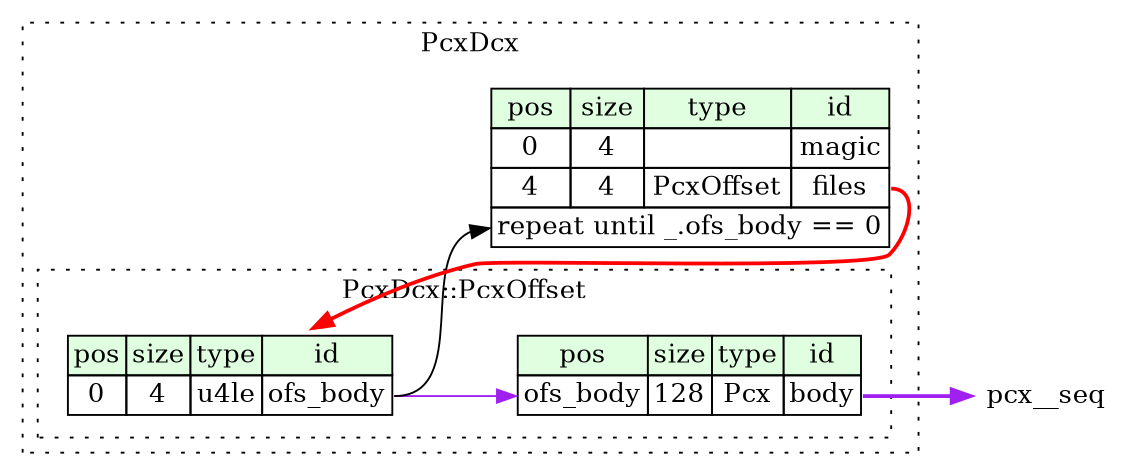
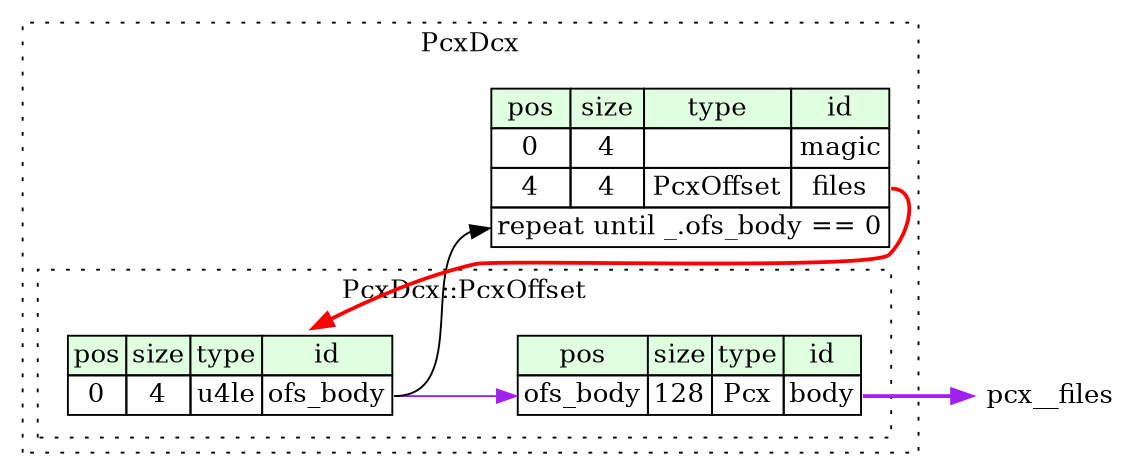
node "pcx__seq": label "pcx__seq" -> "pcx__files"
